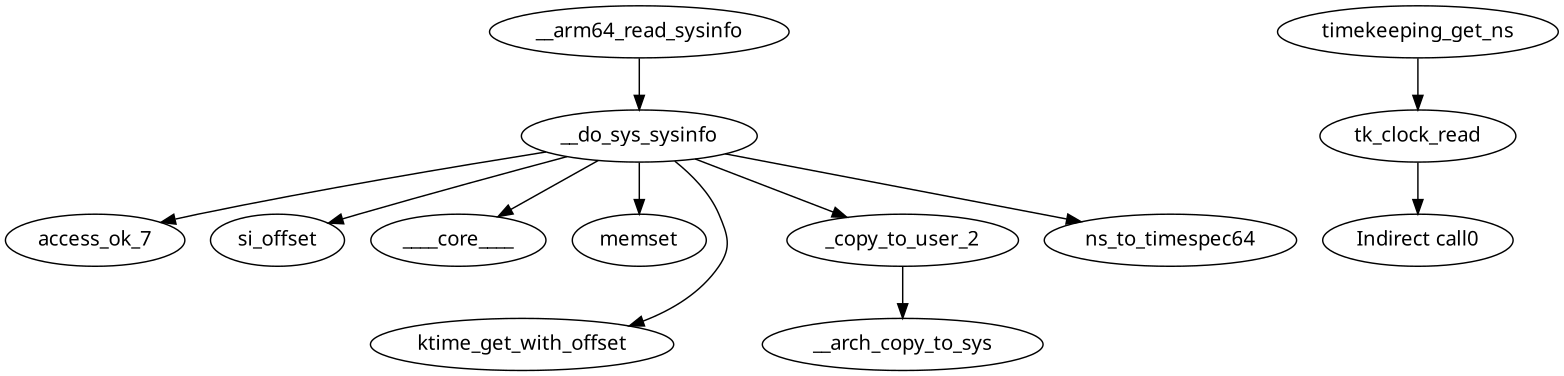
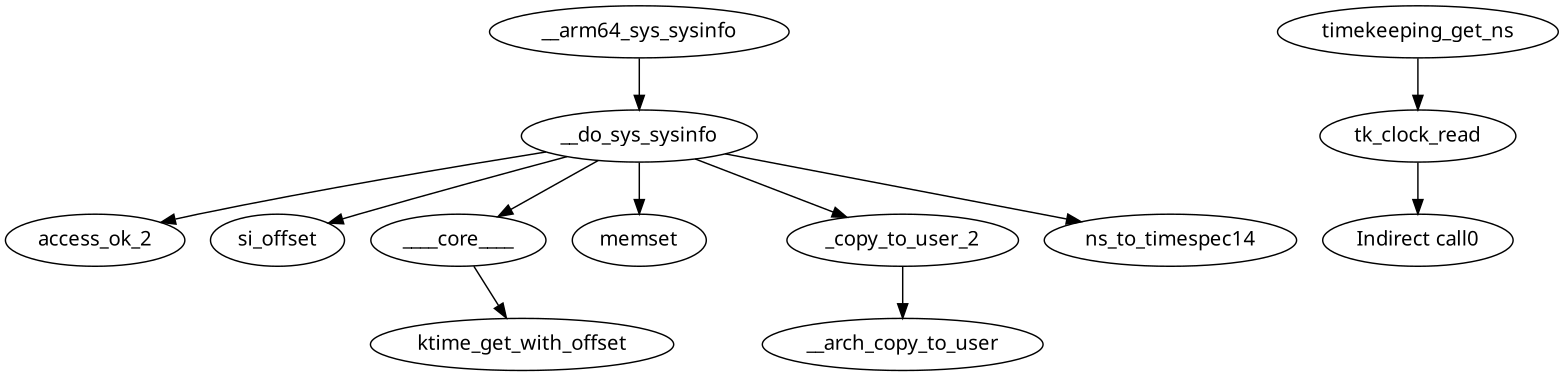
node "__arm64_read_sysinfo": label "__arm64_read_sysinfo" -> "__arm64_sys_sysinfo"
node "access_ok_7": label "access_ok_7" -> "access_ok_2"
node "ns_to_timespec64": label "ns_to_timespec64" -> "ns_to_timespec14"
edge "__do_sys_sysinfo" -> "ktime_get_with_offset": now "____core____" -> "ktime_get_with_offset"
node "__arch_copy_to_sys": label "__arch_copy_to_sys" -> "__arch_copy_to_user"
